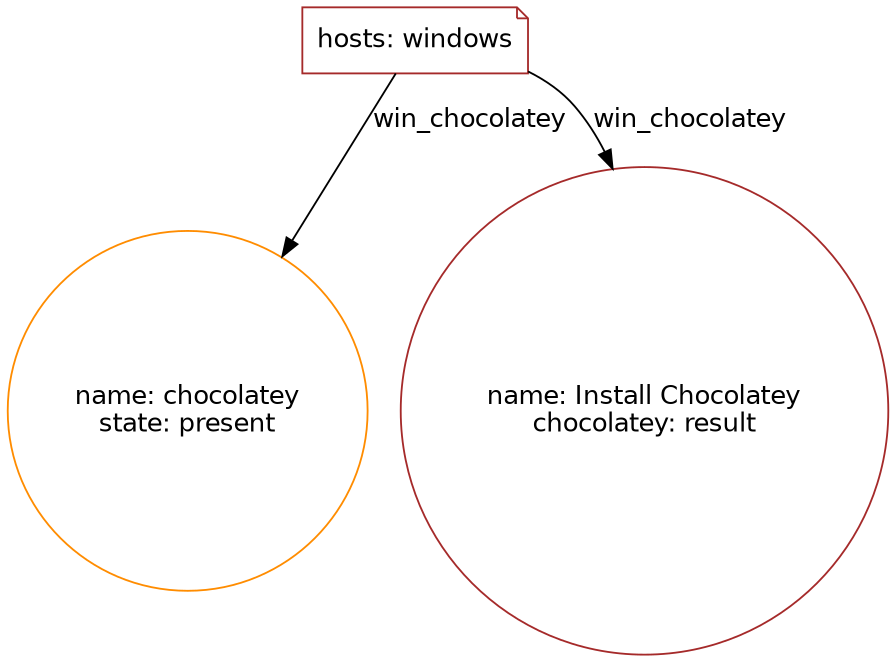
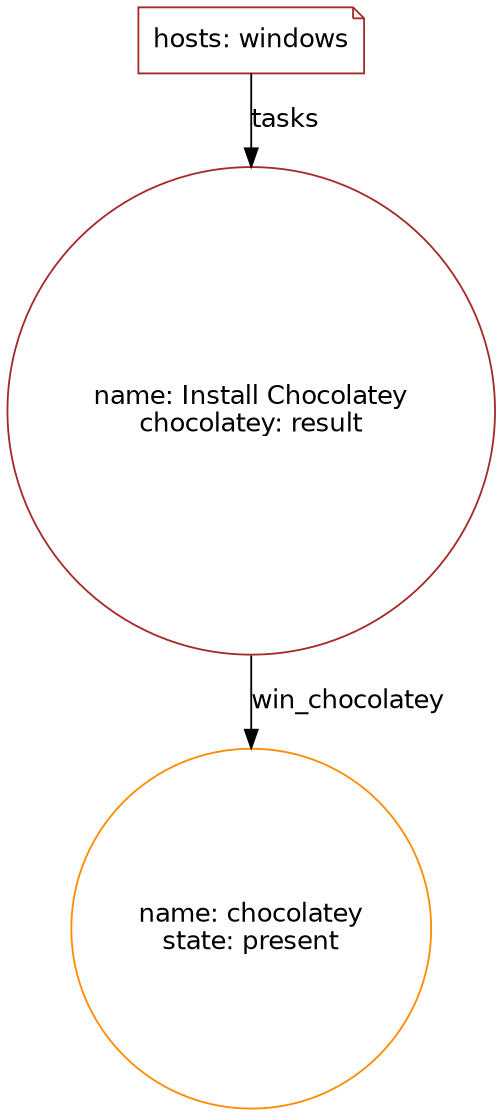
edge "hosts: windows" -> "name: Install Chocolatey chocolatey: result": label "win_chocolatey" -> "tasks"
edge "hosts: windows" -> "name: chocolatey state: present": now "name: Install Chocolatey chocolatey: result" -> "name: chocolatey state: present"
